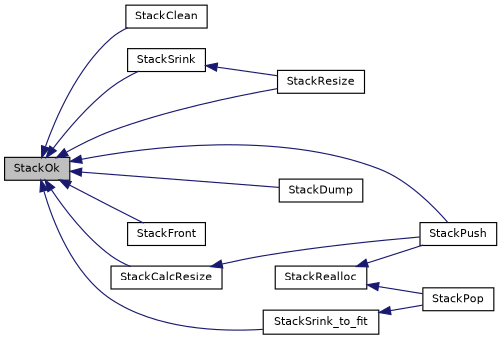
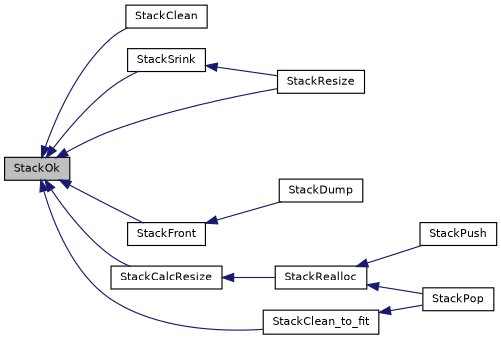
edge "StackPush" -> "StackOk": removed
edge "StackDump" -> "StackOk": now "StackDump" -> "StackFront"
edge "StackPush" -> "StackCalcResize": now "StackRealloc" -> "StackCalcResize"
node "StackSrink_to_fit": label "StackSrink_to_fit" -> "StackClean_to_fit"
